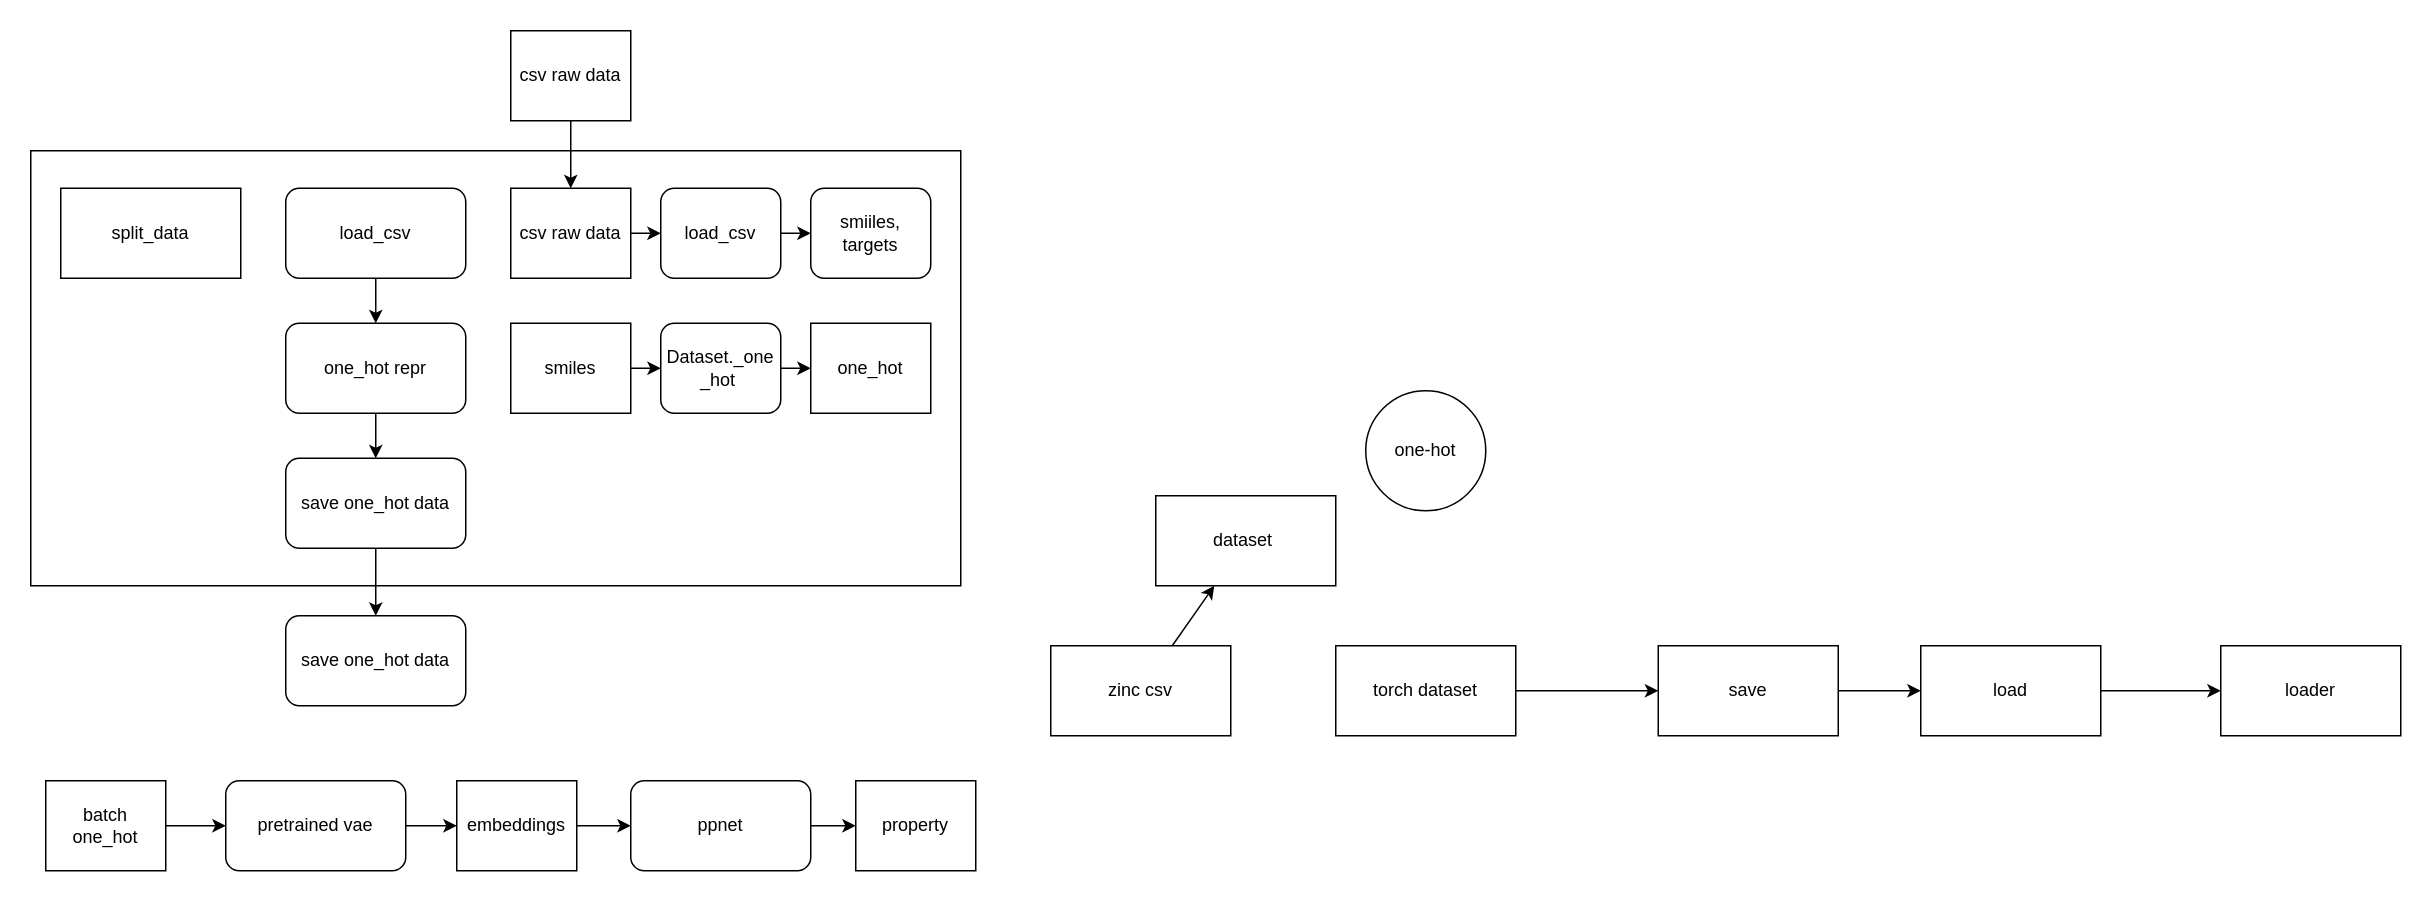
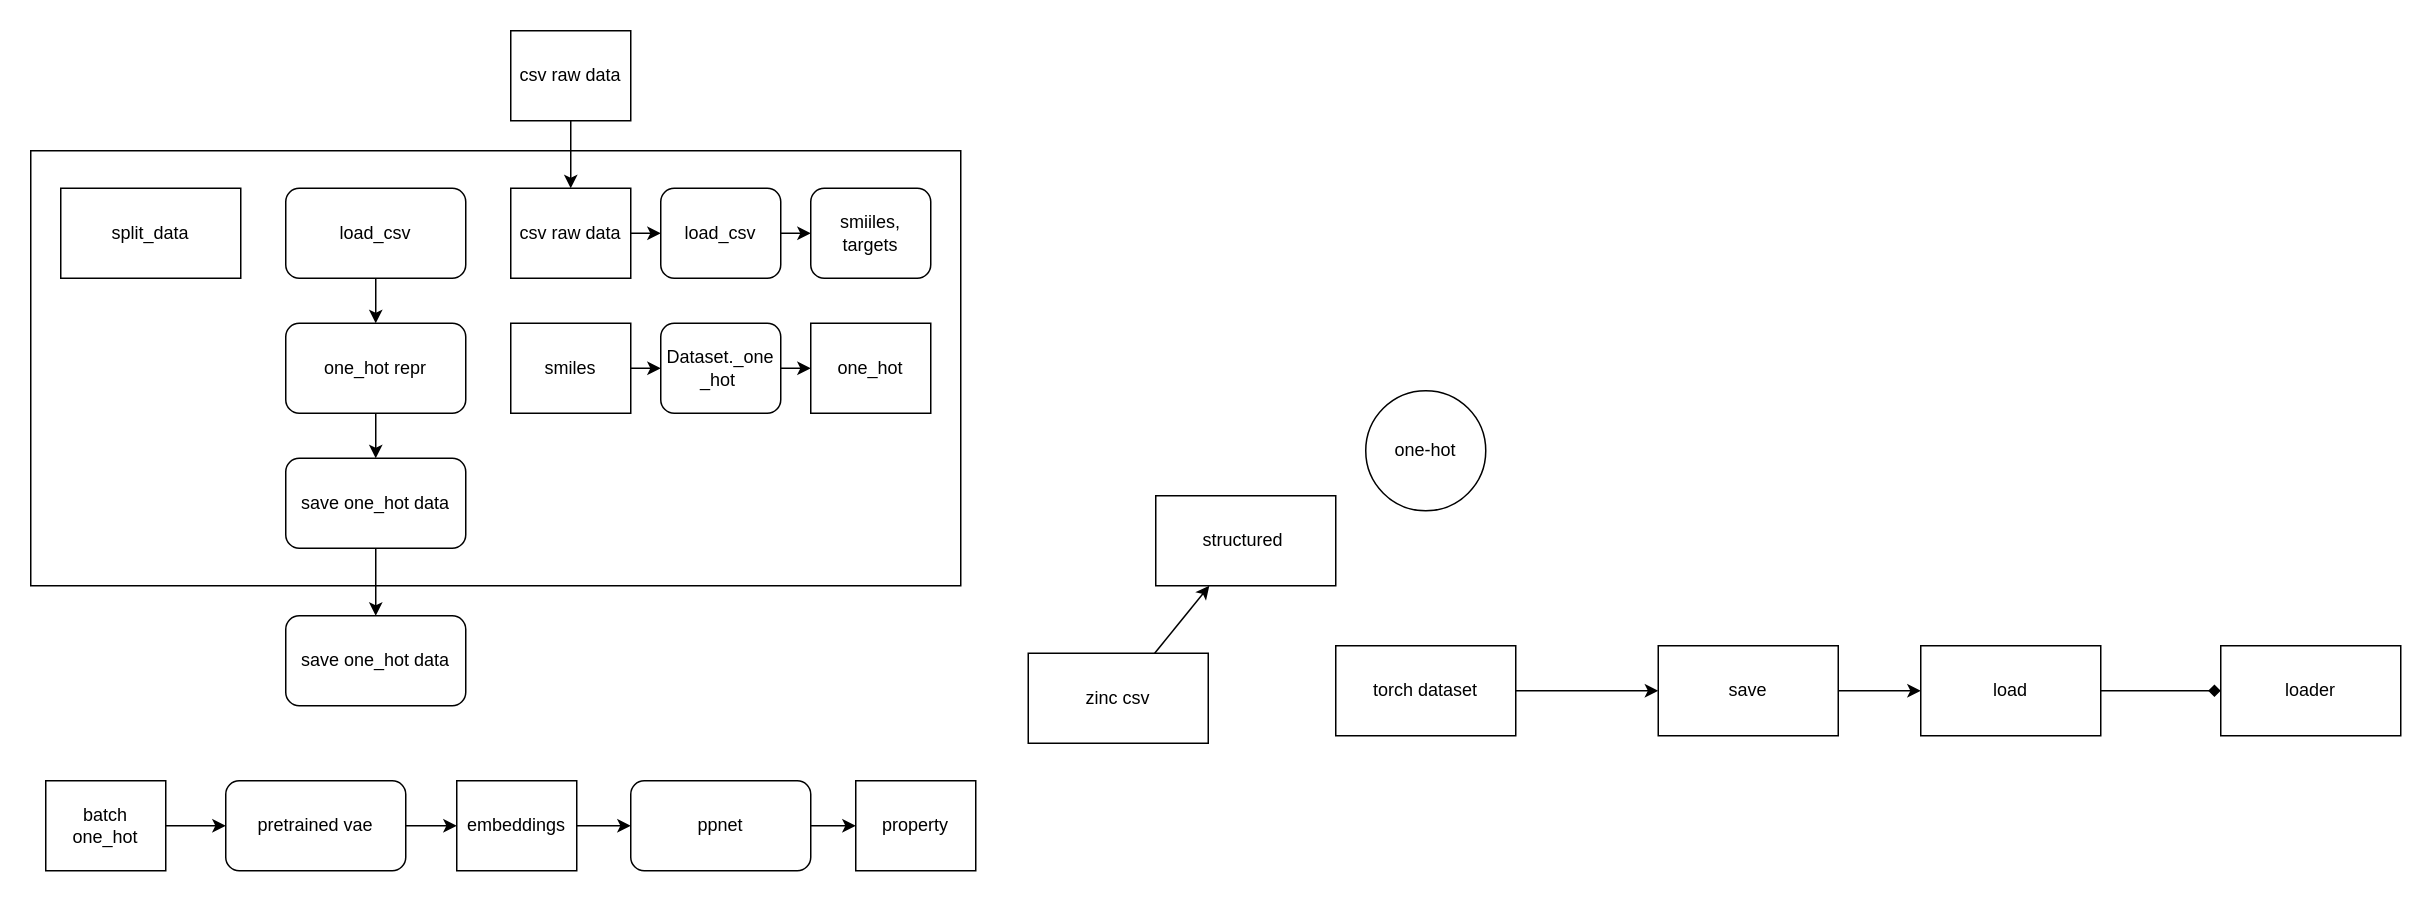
node "dataset": label "dataset" -> "structured"
node "zinc csv": moved (1141, 691) -> (1118, 698)
edge "load" -> "loader": arrowhead classic -> diamond
